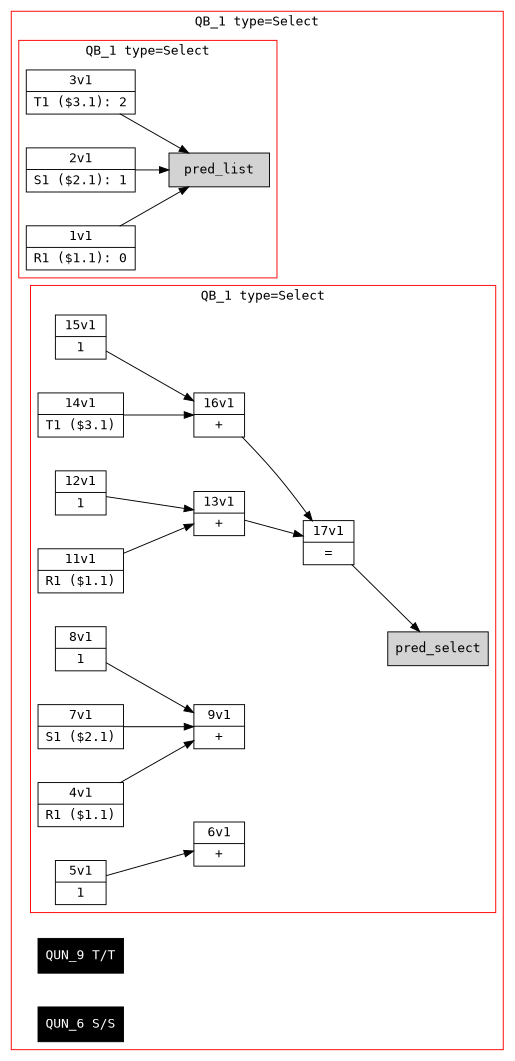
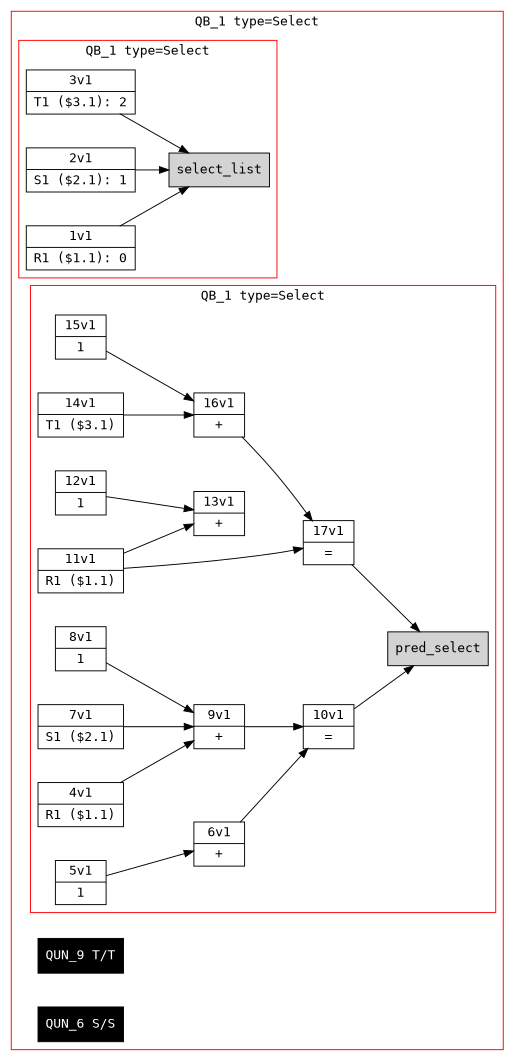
node "pred_list": label "pred_list" -> "select_list"
edge "13v1" -> "17v1": now "11v1" -> "17v1"
node "10v1": added
